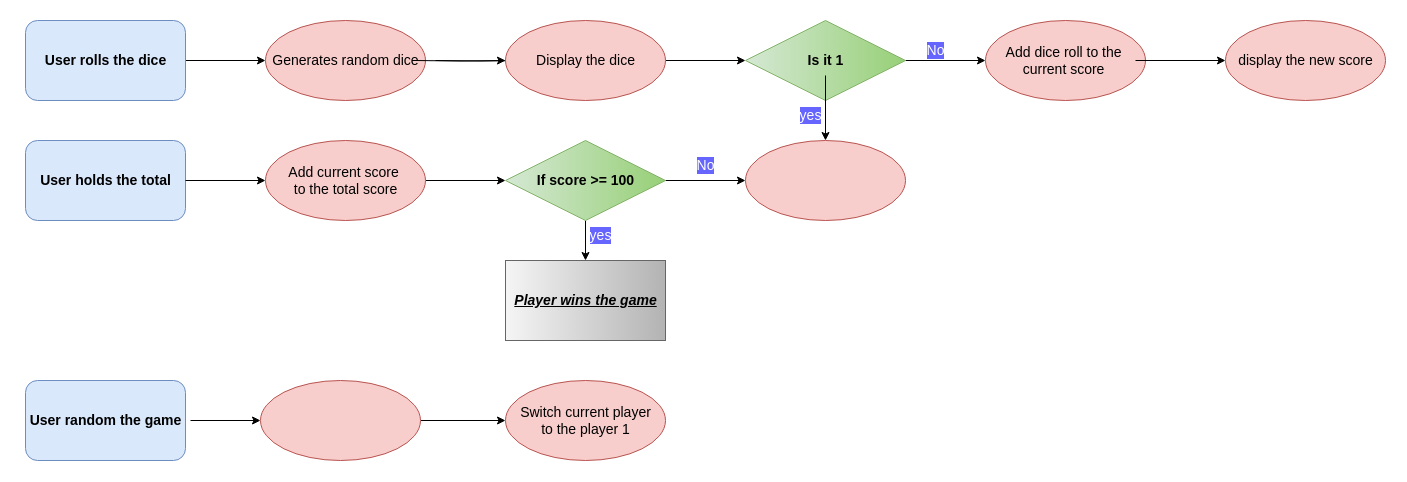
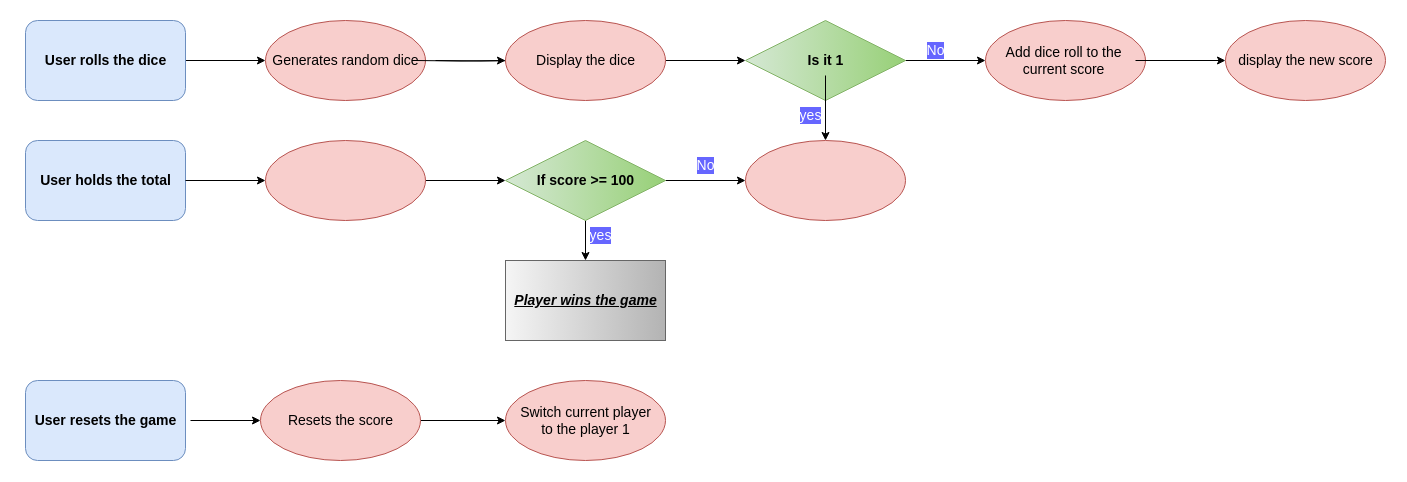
node "Add current score to the total score": removed
node "User random the game": label "User random the game" -> "User resets the game"
node "Resets the score": added
